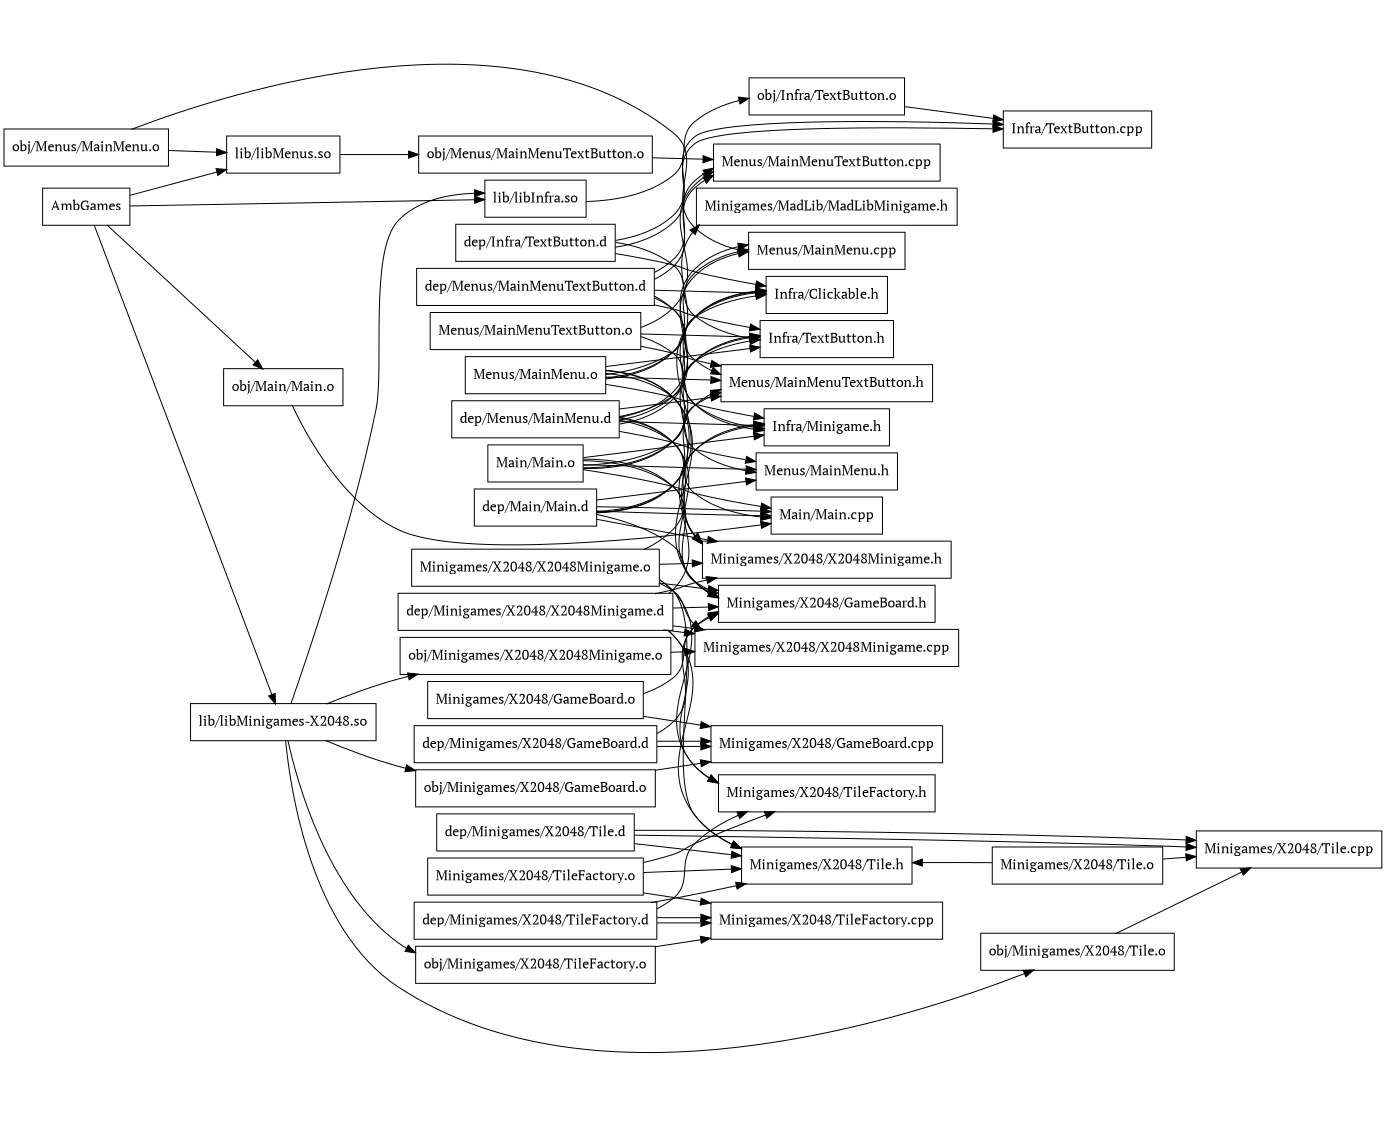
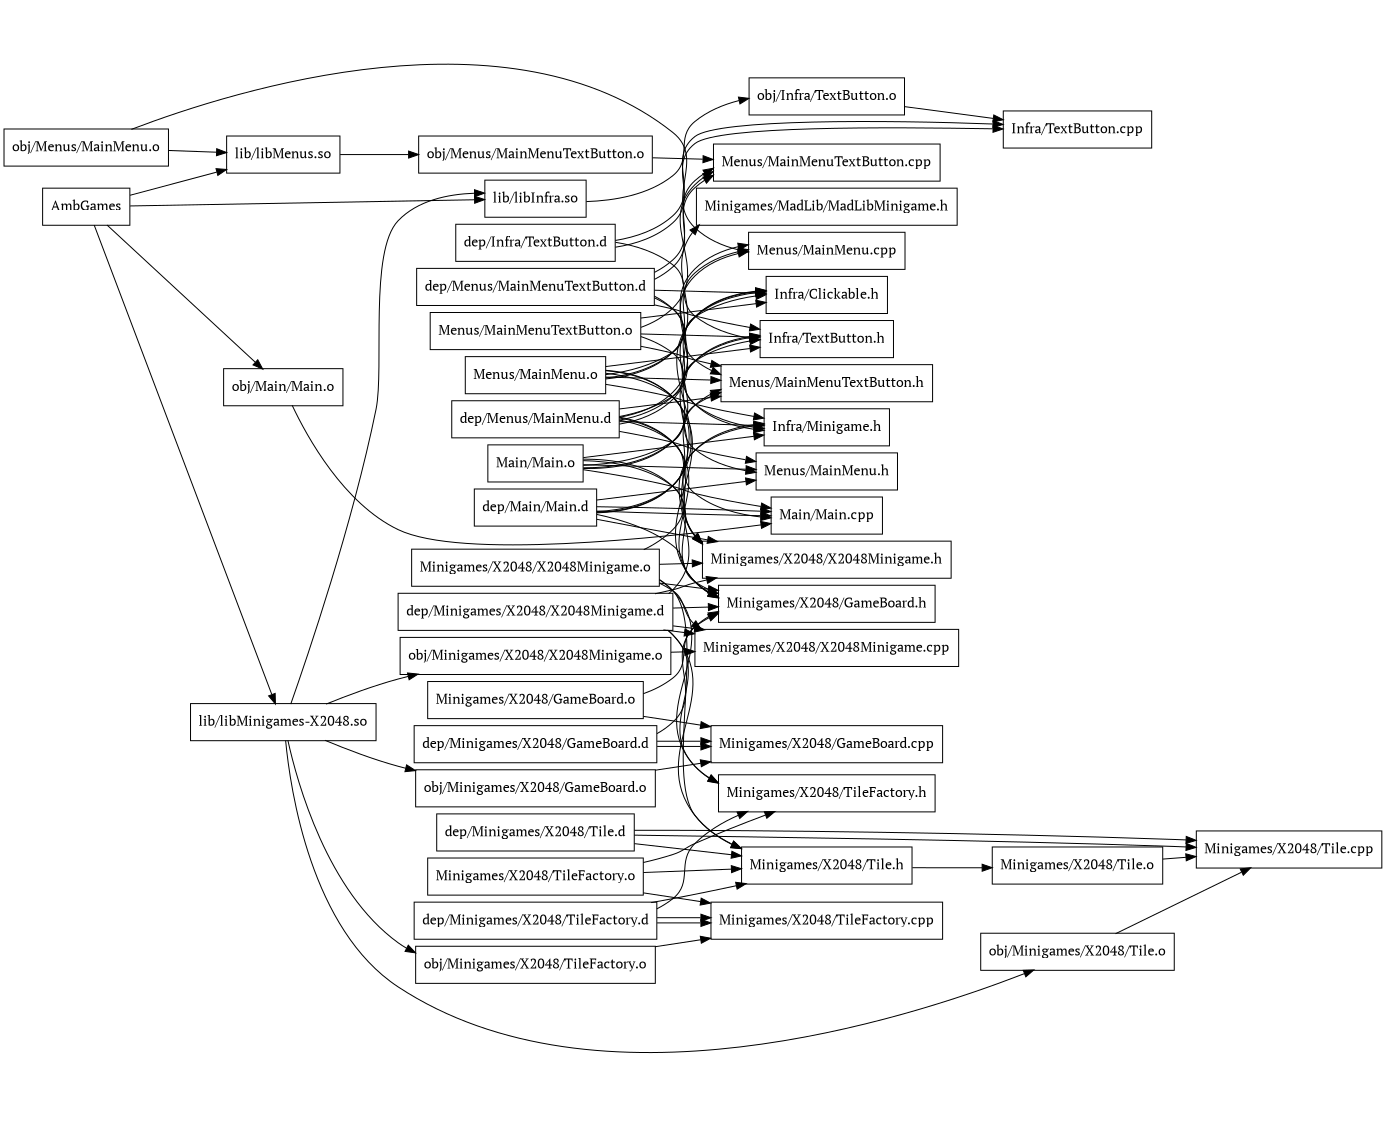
edge "dep/Infra/TextButton.d" -> "Infra/Clickable.h": now "Menus/MainMenuTextButton.o" -> "Infra/Clickable.h"
edge "Minigames/X2048/Tile.o" -> "Minigames/X2048/Tile.h": reversed
